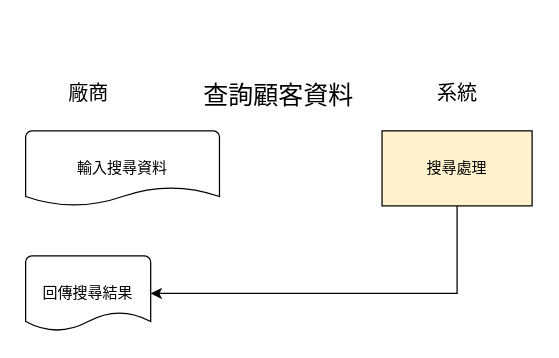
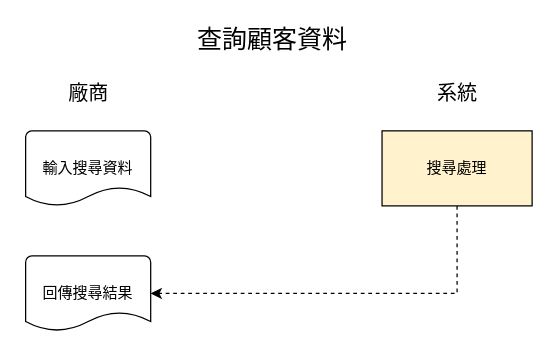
node "查詢顧客資料": moved (278, 94) -> (272, 38)
node "輸入搜尋資料": size 194x75 -> 125x75
edge "搜尋處理" -> "回傳搜尋結果": style solid -> dashed
